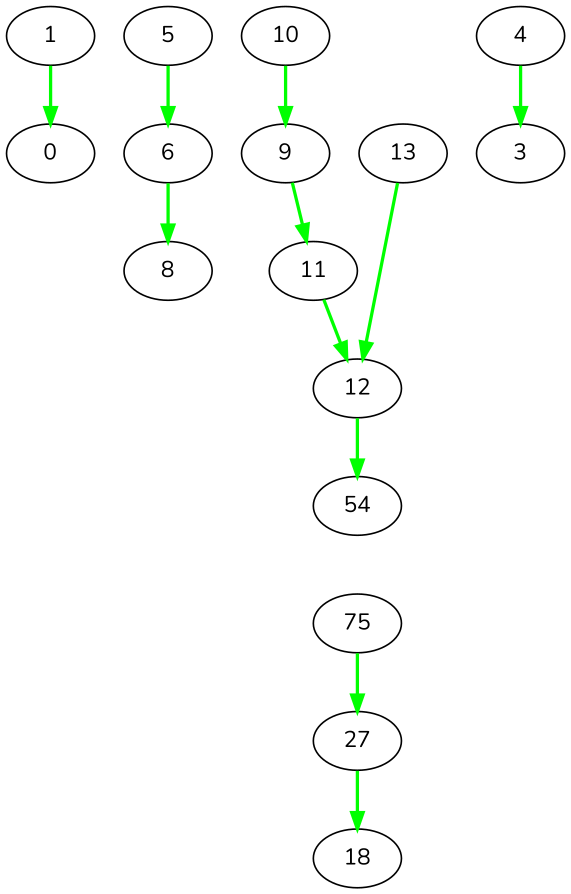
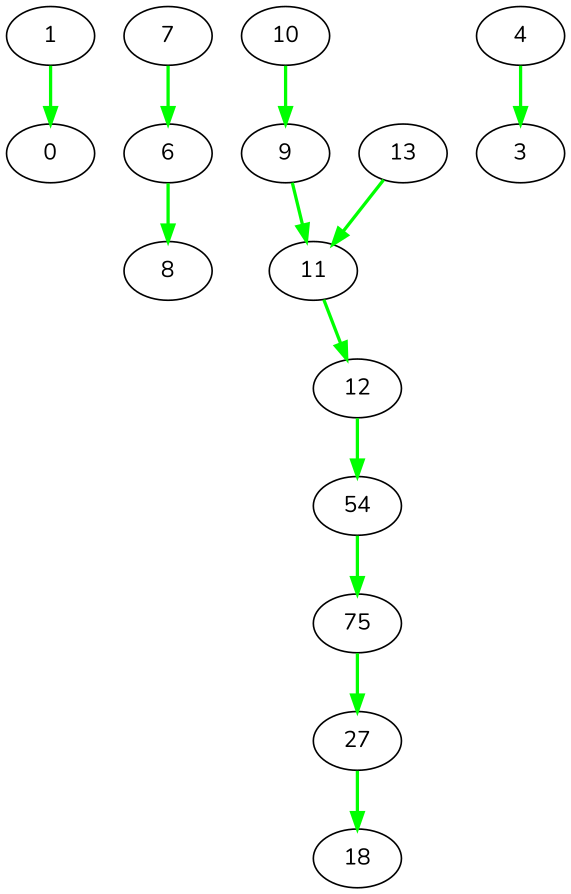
node "5": label "5" -> "7"
edge "13" -> "12": now "13" -> "11"
edge "54" -> "75": added
